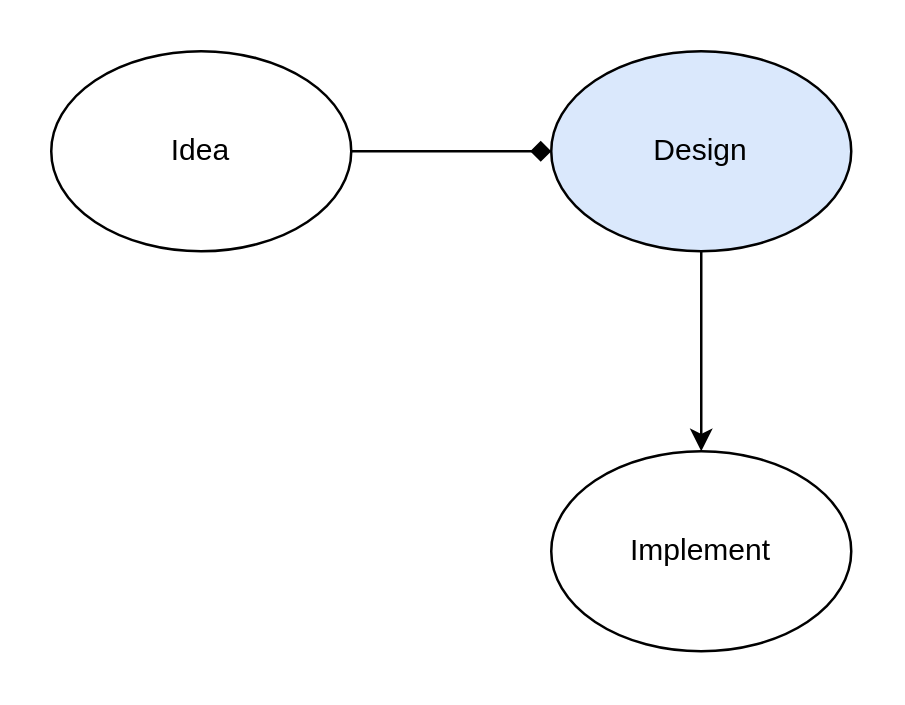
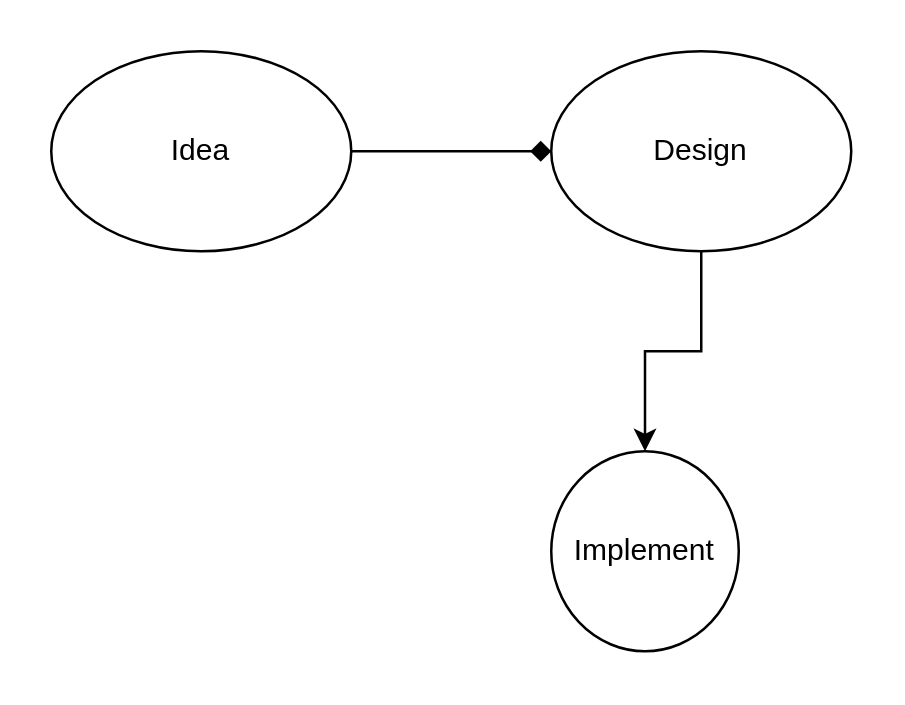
node "Design": fillcolor #dae8fc -> #ffffff
node "Implement": size 300x200 -> 188x200
